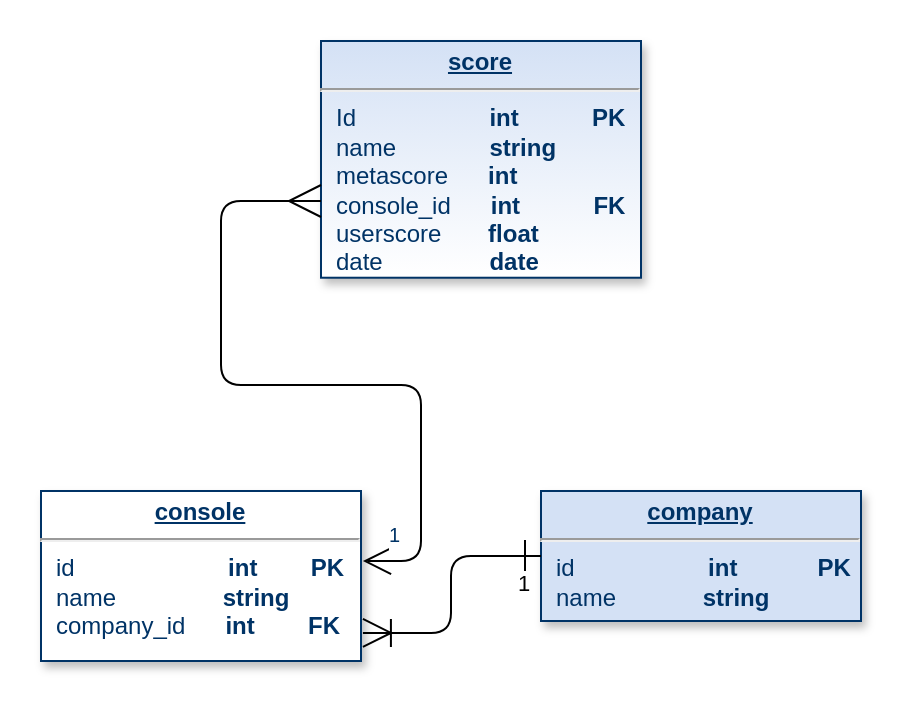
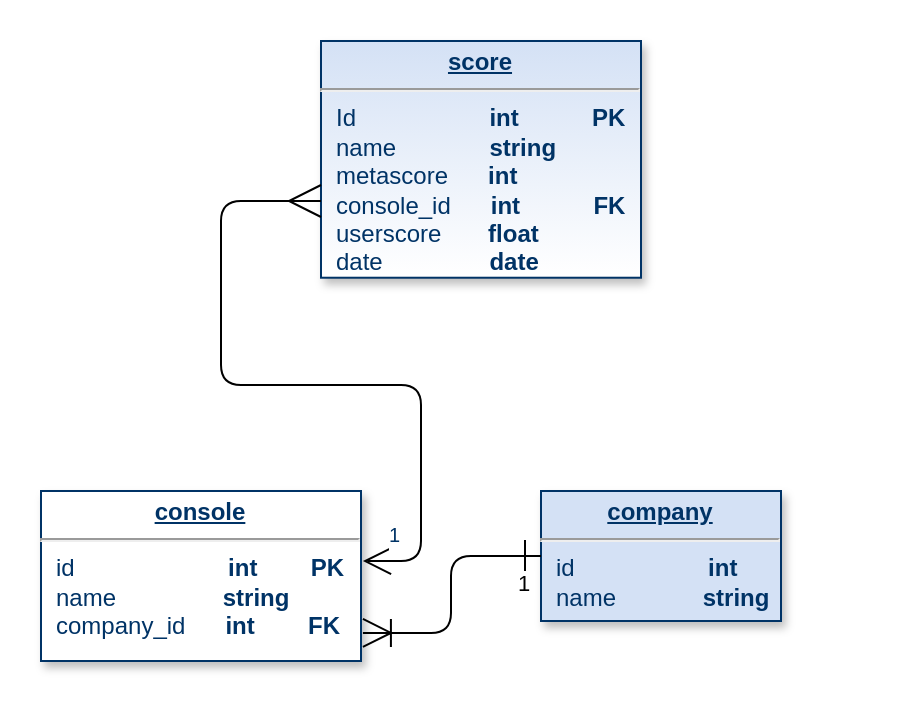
node "company id int PK name string": size 320x130 -> 240x130
